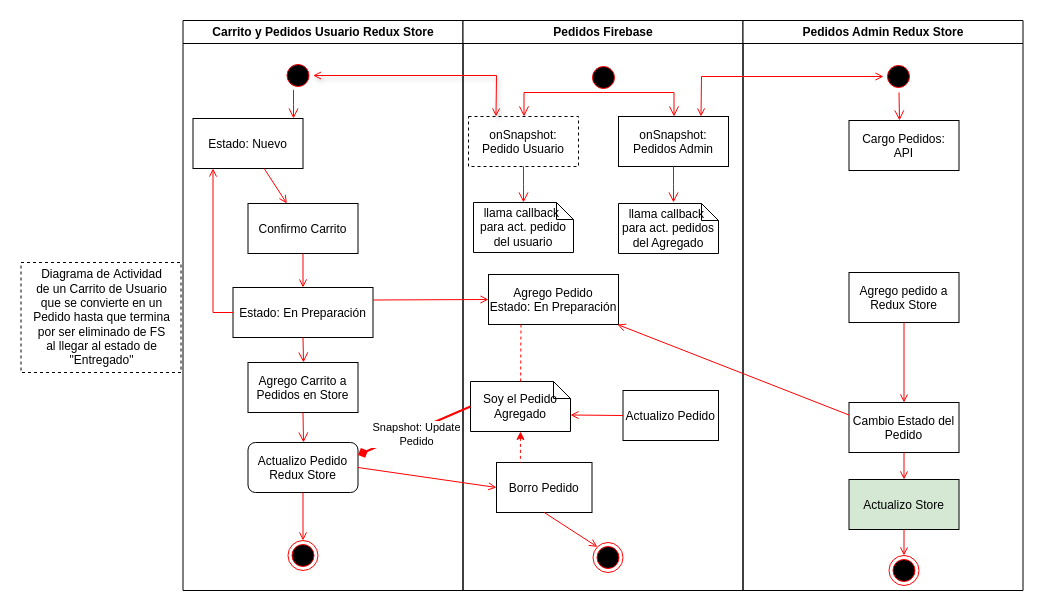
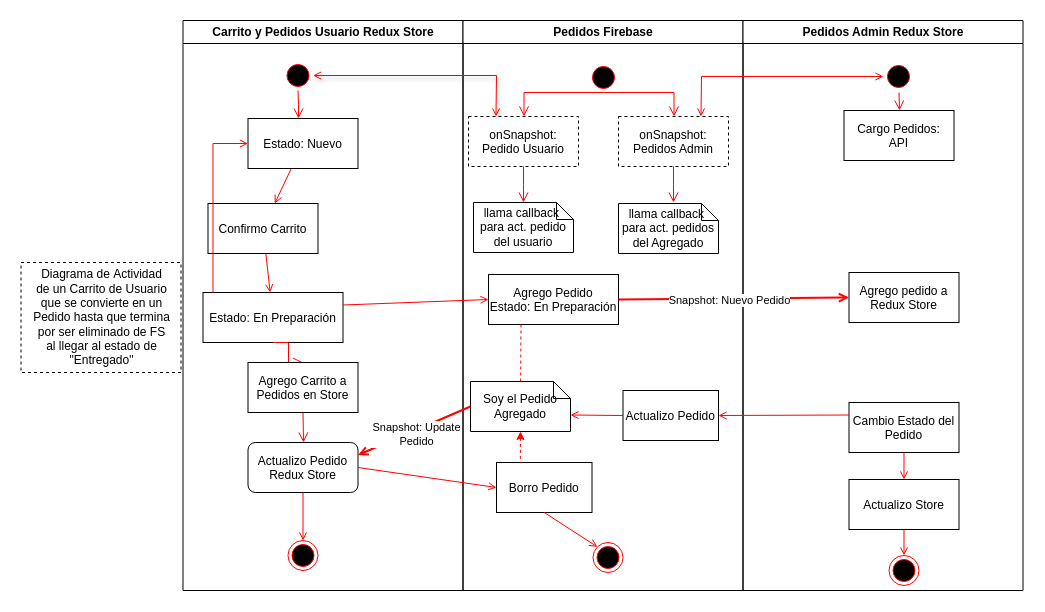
node "onSnapshot: Pedidos Admin": style solid -> dashed
node "Estado: Nuevo": moved (248, 144) -> (303, 144)
node "Cargo Pedidos: API": moved (904, 146) -> (899, 136)
node "Confirmo Carrito": moved (303, 229) -> (263, 229)
edge "Agrego Pedido Estado: En Preparación" -> "Agrego pedido a Redux Store": added, label "Snapshot: Nuevo Pedido"
node "Estado: En Preparación": moved (303, 313) -> (273, 318)
edge "Agrego pedido a Redux Store" -> "Cambio Estado del Pedido": removed
edge "Cambio Estado del Pedido" -> "Agrego Pedido Estado: En Preparación": now "Cambio Estado del Pedido" -> "Actualizo Pedido"
edge "Soy el Pedido Agregado" -> "Actualizo Pedido Redux Store": arrowhead diamond -> open
node "Actualizo Store": fillcolor #d5e8d4 -> #ffffff
